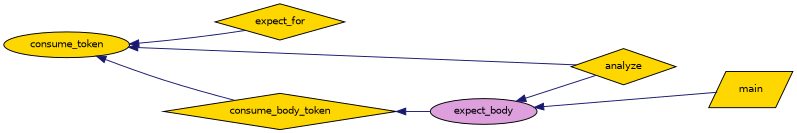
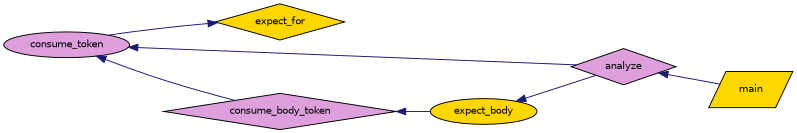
edge "expect_for" -> "consume_token": reversed
node "consume_token": fillcolor gold -> plum
node "analyze": fillcolor gold -> plum
edge "main" -> "expect_body": now "main" -> "analyze"
node "consume_body_token": fillcolor gold -> plum
node "expect_body": fillcolor plum -> gold
